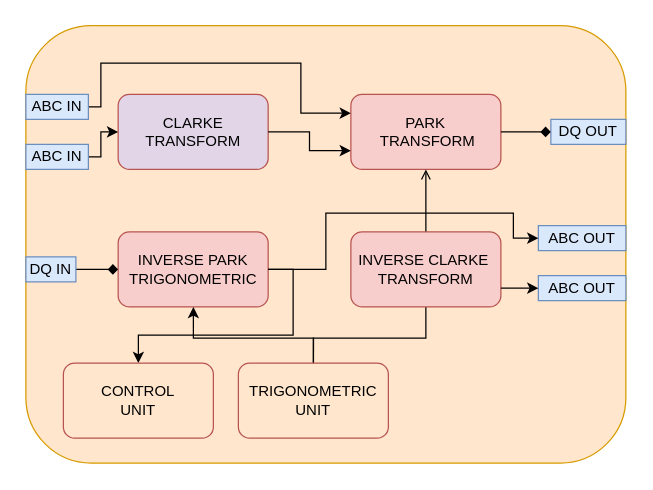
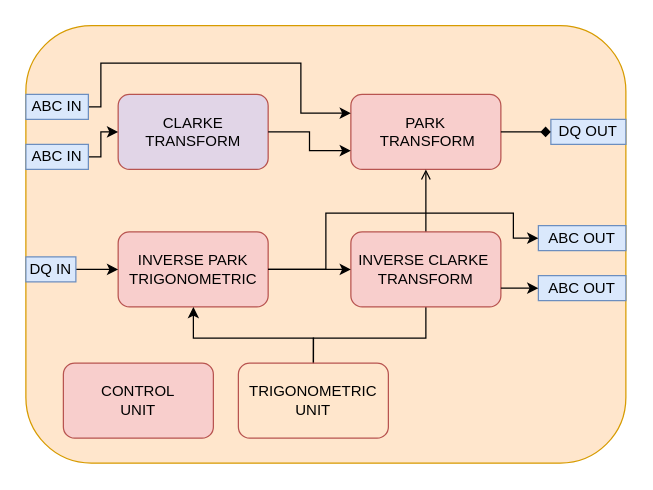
edge "DQ IN" -> "INVERSE PARK TRIGONOMETRIC": arrowhead diamond -> classic
edge "INVERSE PARK TRIGONOMETRIC" -> "CONTROL UNIT": now "INVERSE PARK TRIGONOMETRIC" -> "INVERSE CLARKE TRANSFORM"
node "CONTROL UNIT": fillcolor #ffe6cc -> #f8cecc
